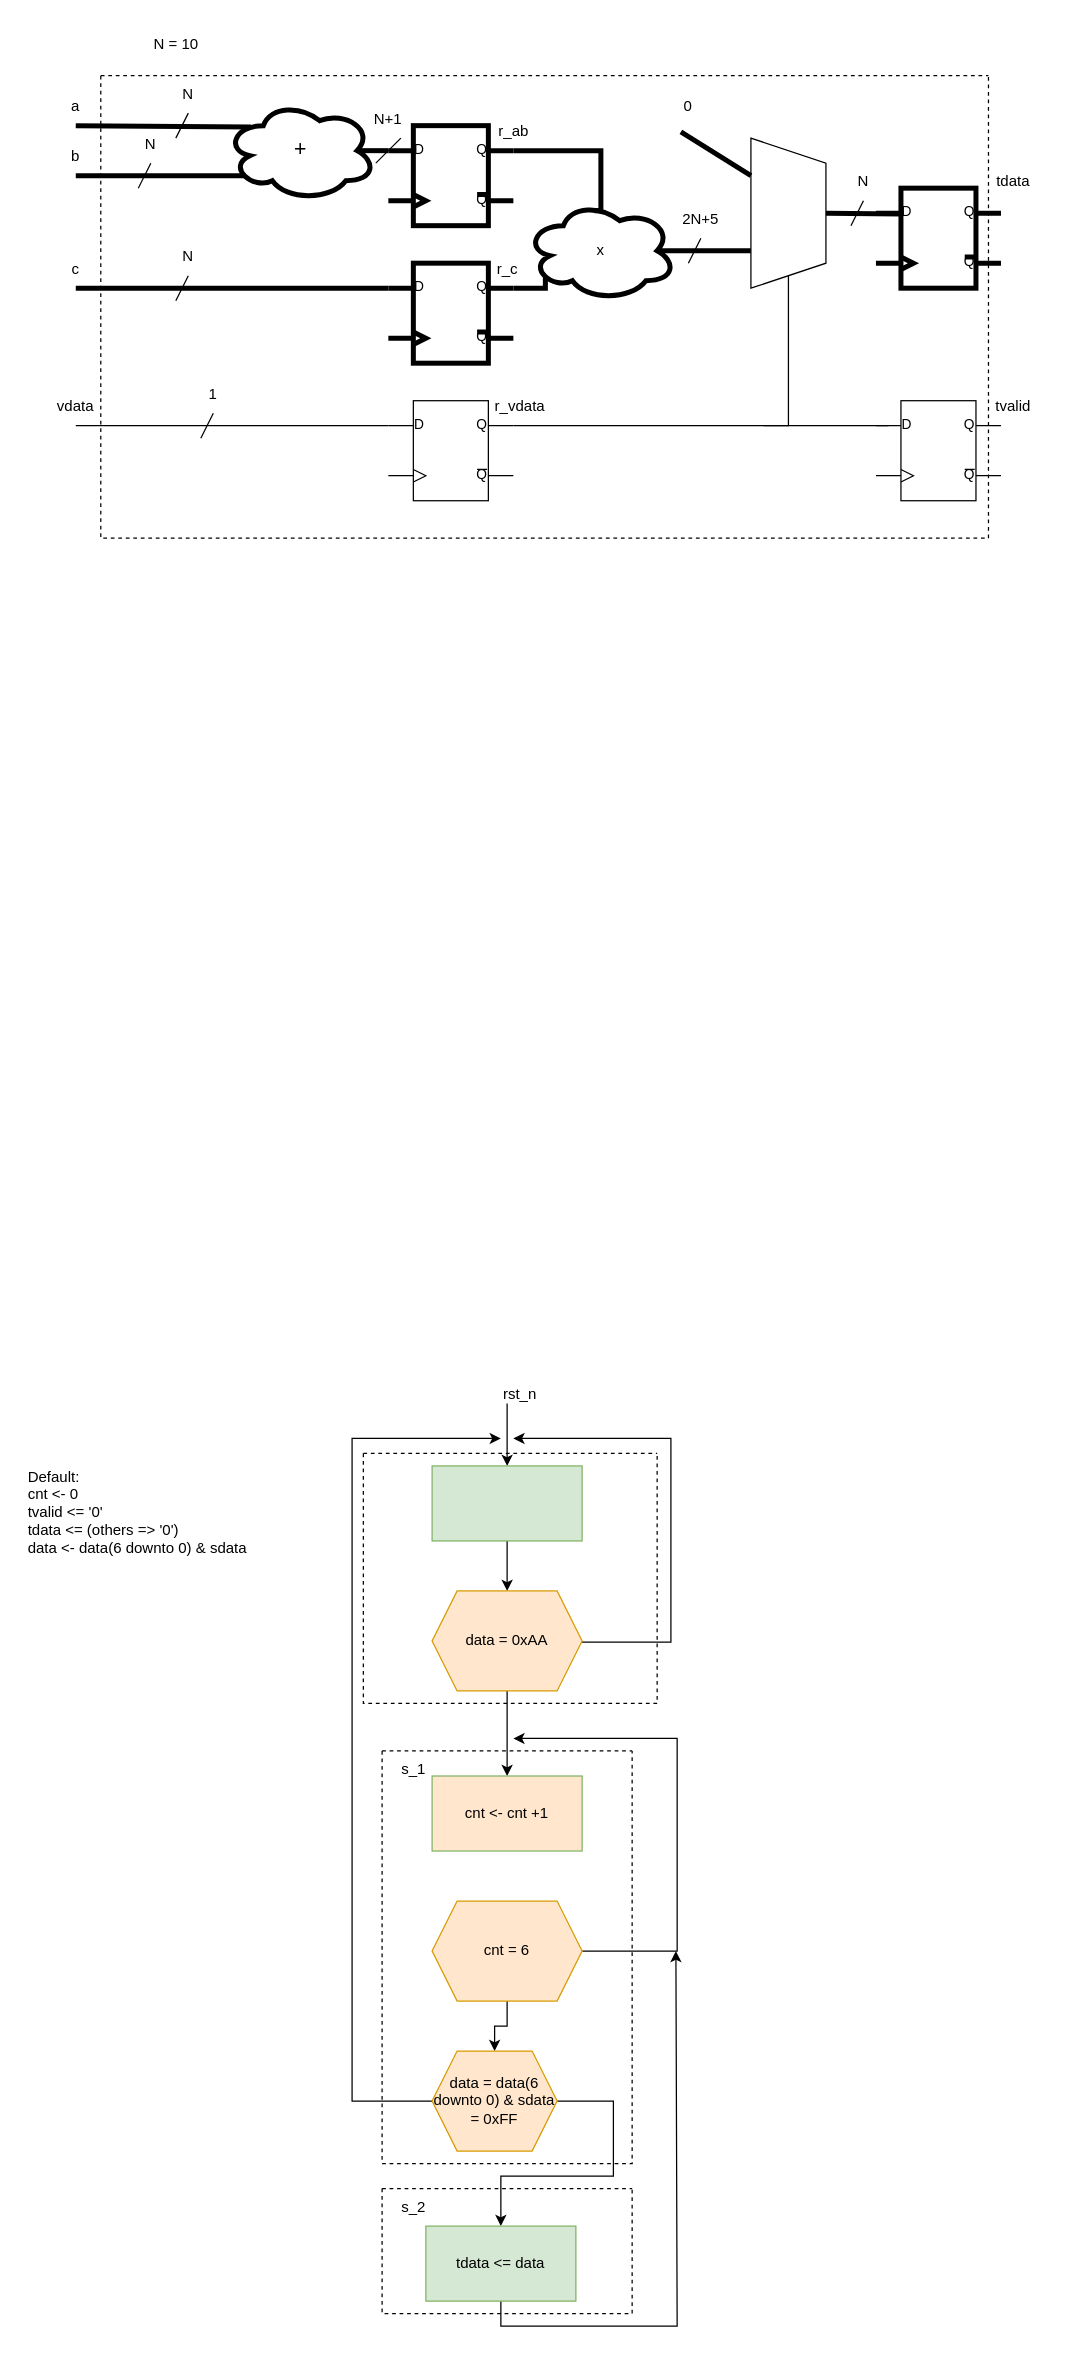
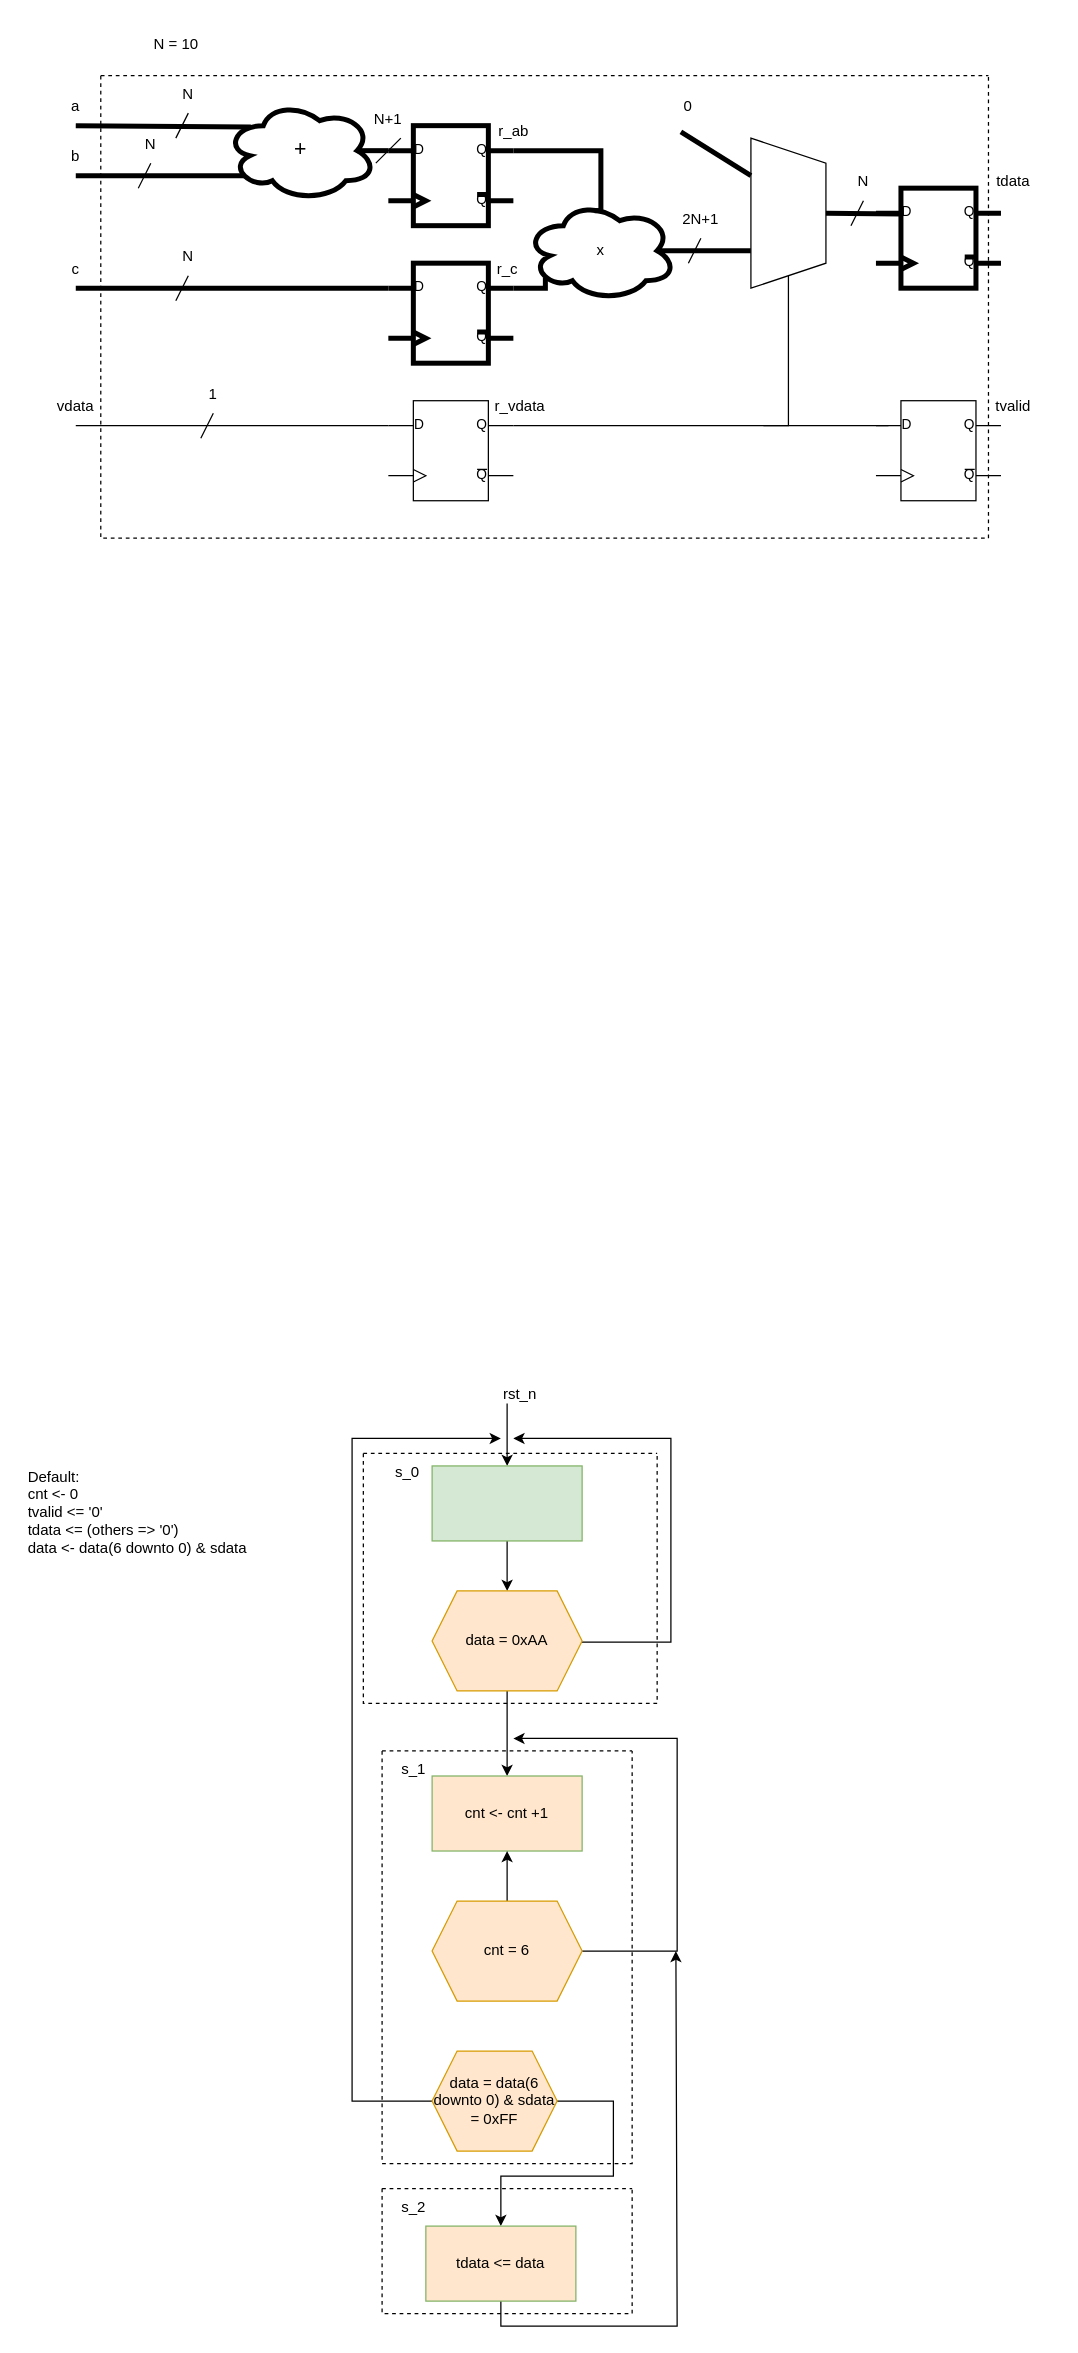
node "2N+5": label "2N+5" -> "2N+1"
node "s_0": added
edge "cnt = 6" -> "data = data(6 downto 0) & sdata = 0xFF": now "cnt = 6" -> "cnt <- cnt +1"
node "tdata <= data": fillcolor #d5e8d4 -> #ffe6cc
